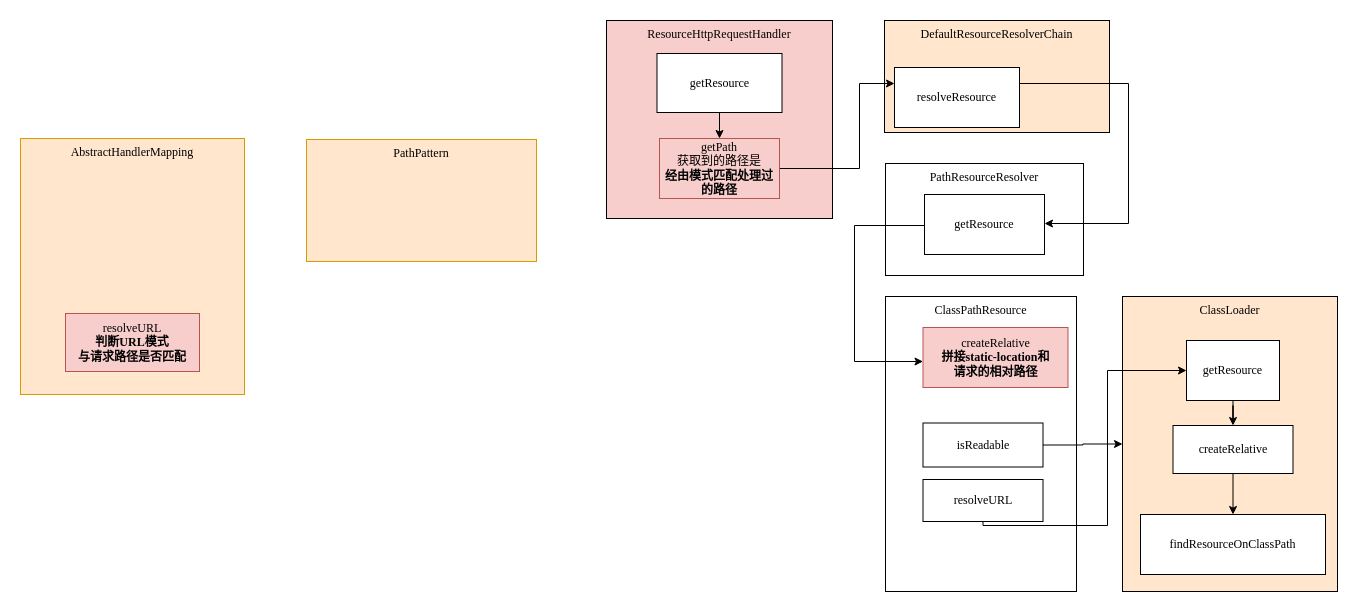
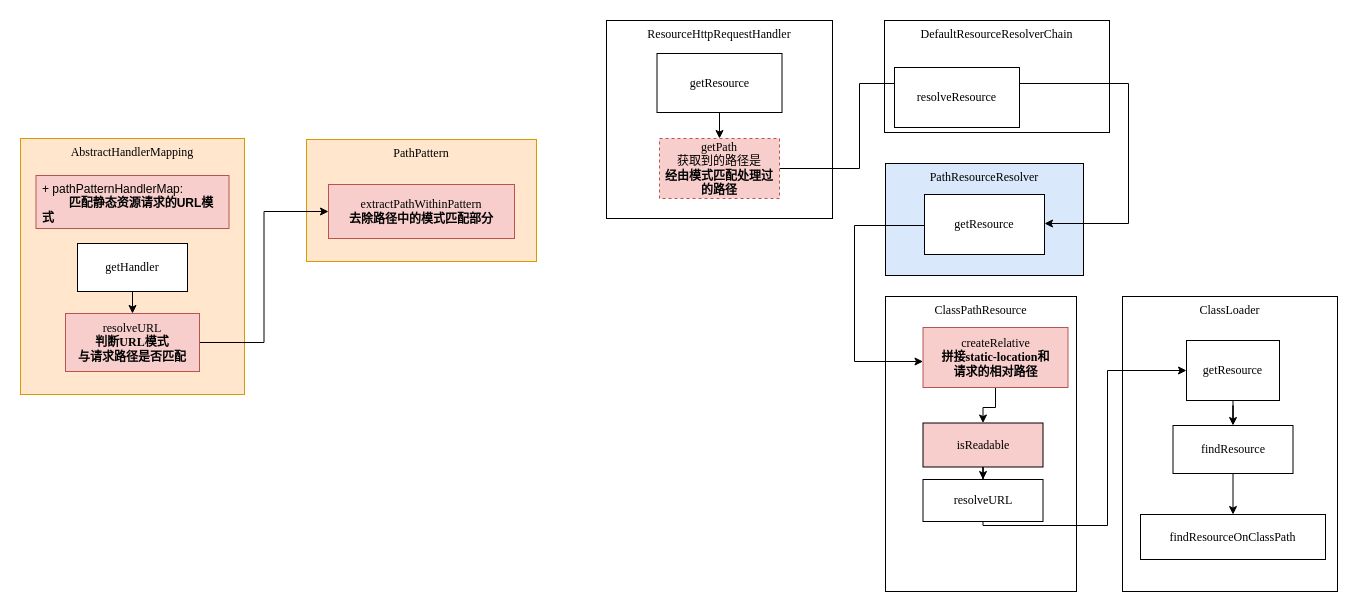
node "DefaultResourceResolverChain": fillcolor #ffe6cc -> #ffffff
edge "getPath 获取到的路径是 经由模式匹配处理过的路径" -> "resolveResource": arrowhead classic -> none
node "ResourceHttpRequestHandler": fillcolor #f8cecc -> #ffffff
node "getPath 获取到的路径是 经由模式匹配处理过的路径": style solid -> dashed
node "PathResourceResolver": fillcolor #ffffff -> #dae8fc
node "+ pathPatternHandlerMap: 匹配静态资源请求的URL模式": added
node "extractPathWithinPattern 去除路径中的模式匹配部分": added
node "getHandler": added
edge "resolveURL 判断URL模式 与请求路径是否匹配" -> "extractPathWithinPattern 去除路径中的模式匹配部分": added
edge "getHandler" -> "resolveURL 判断URL模式 与请求路径是否匹配": added
node "ClassLoader": fillcolor #ffe6cc -> #ffffff
edge "createRelative 拼接static-location和 请求的相对路径" -> "isReadable": added
node "isReadable": fillcolor #ffffff -> #f8cecc
edge "isReadable" -> "ClassLoader": now "isReadable" -> "resolveURL"
node "createRelative": label "createRelative" -> "findResource"
node "findResourceOnClassPath": size 185x60 -> 185x45
